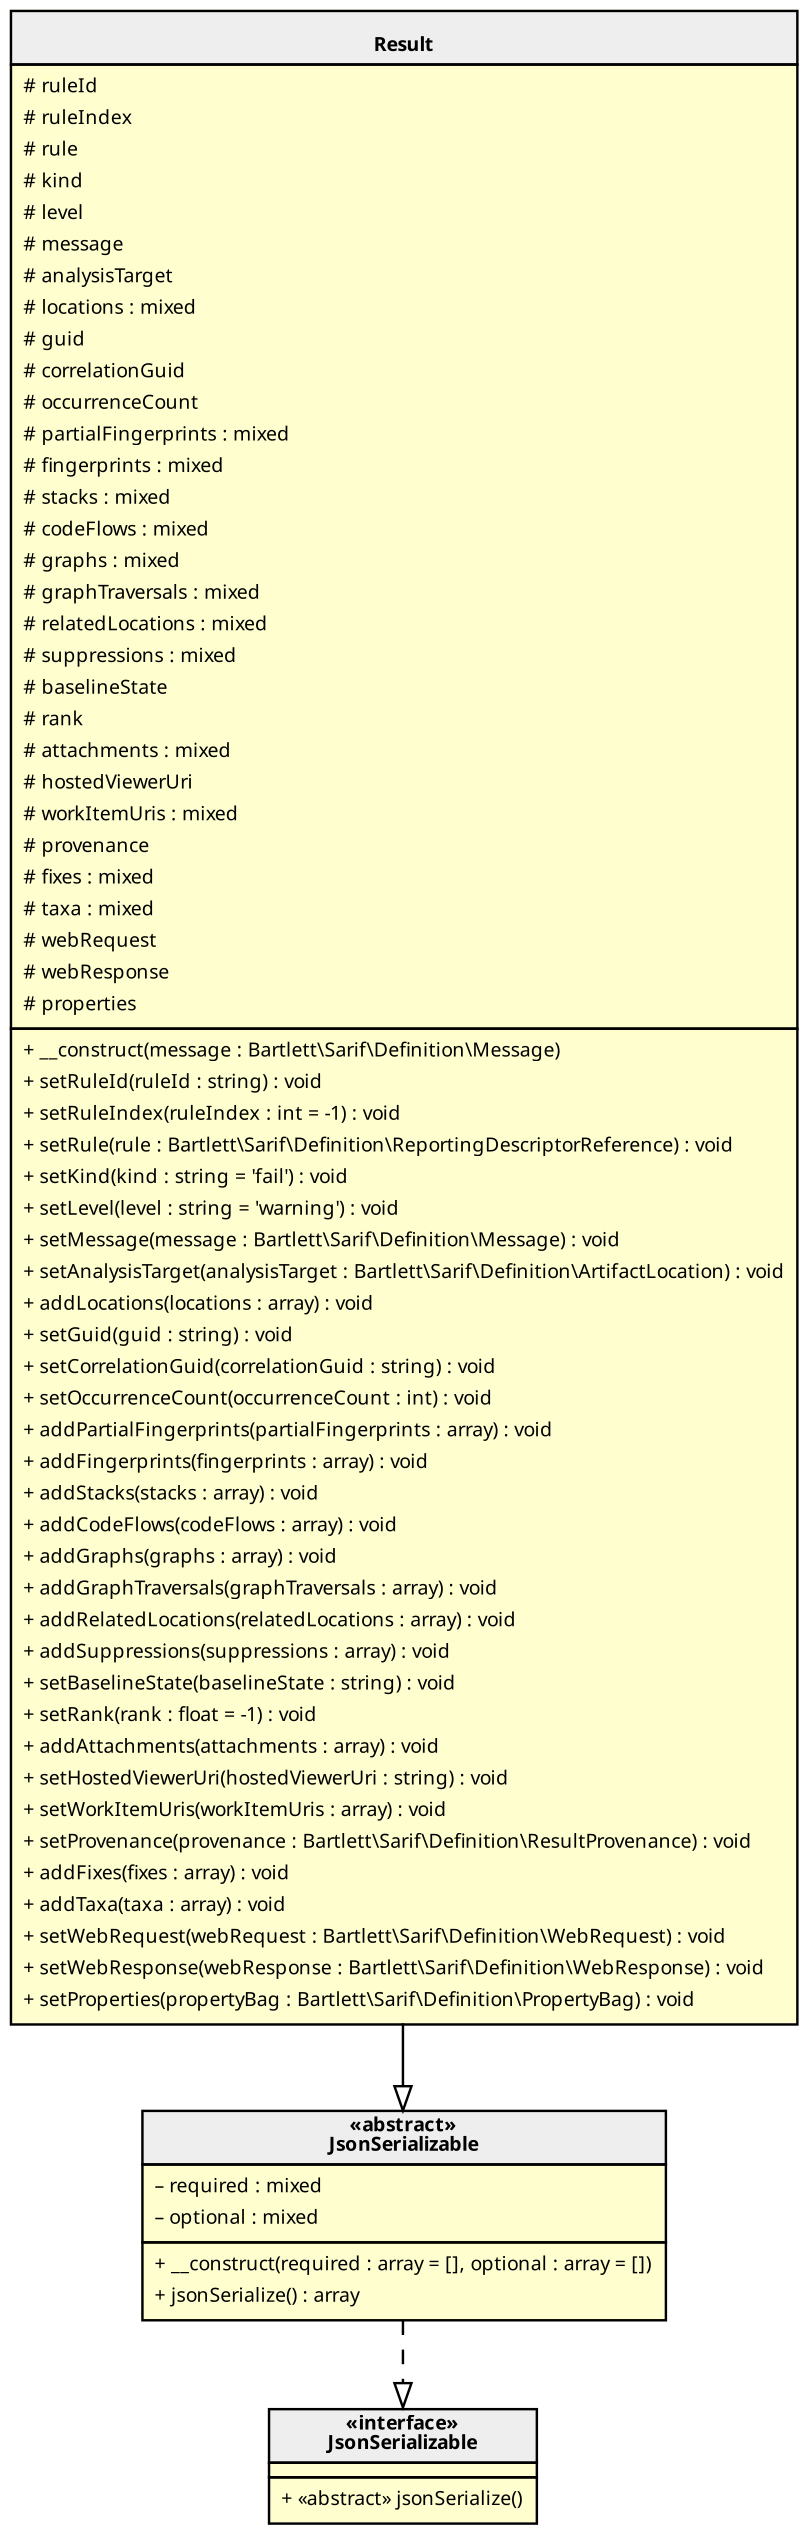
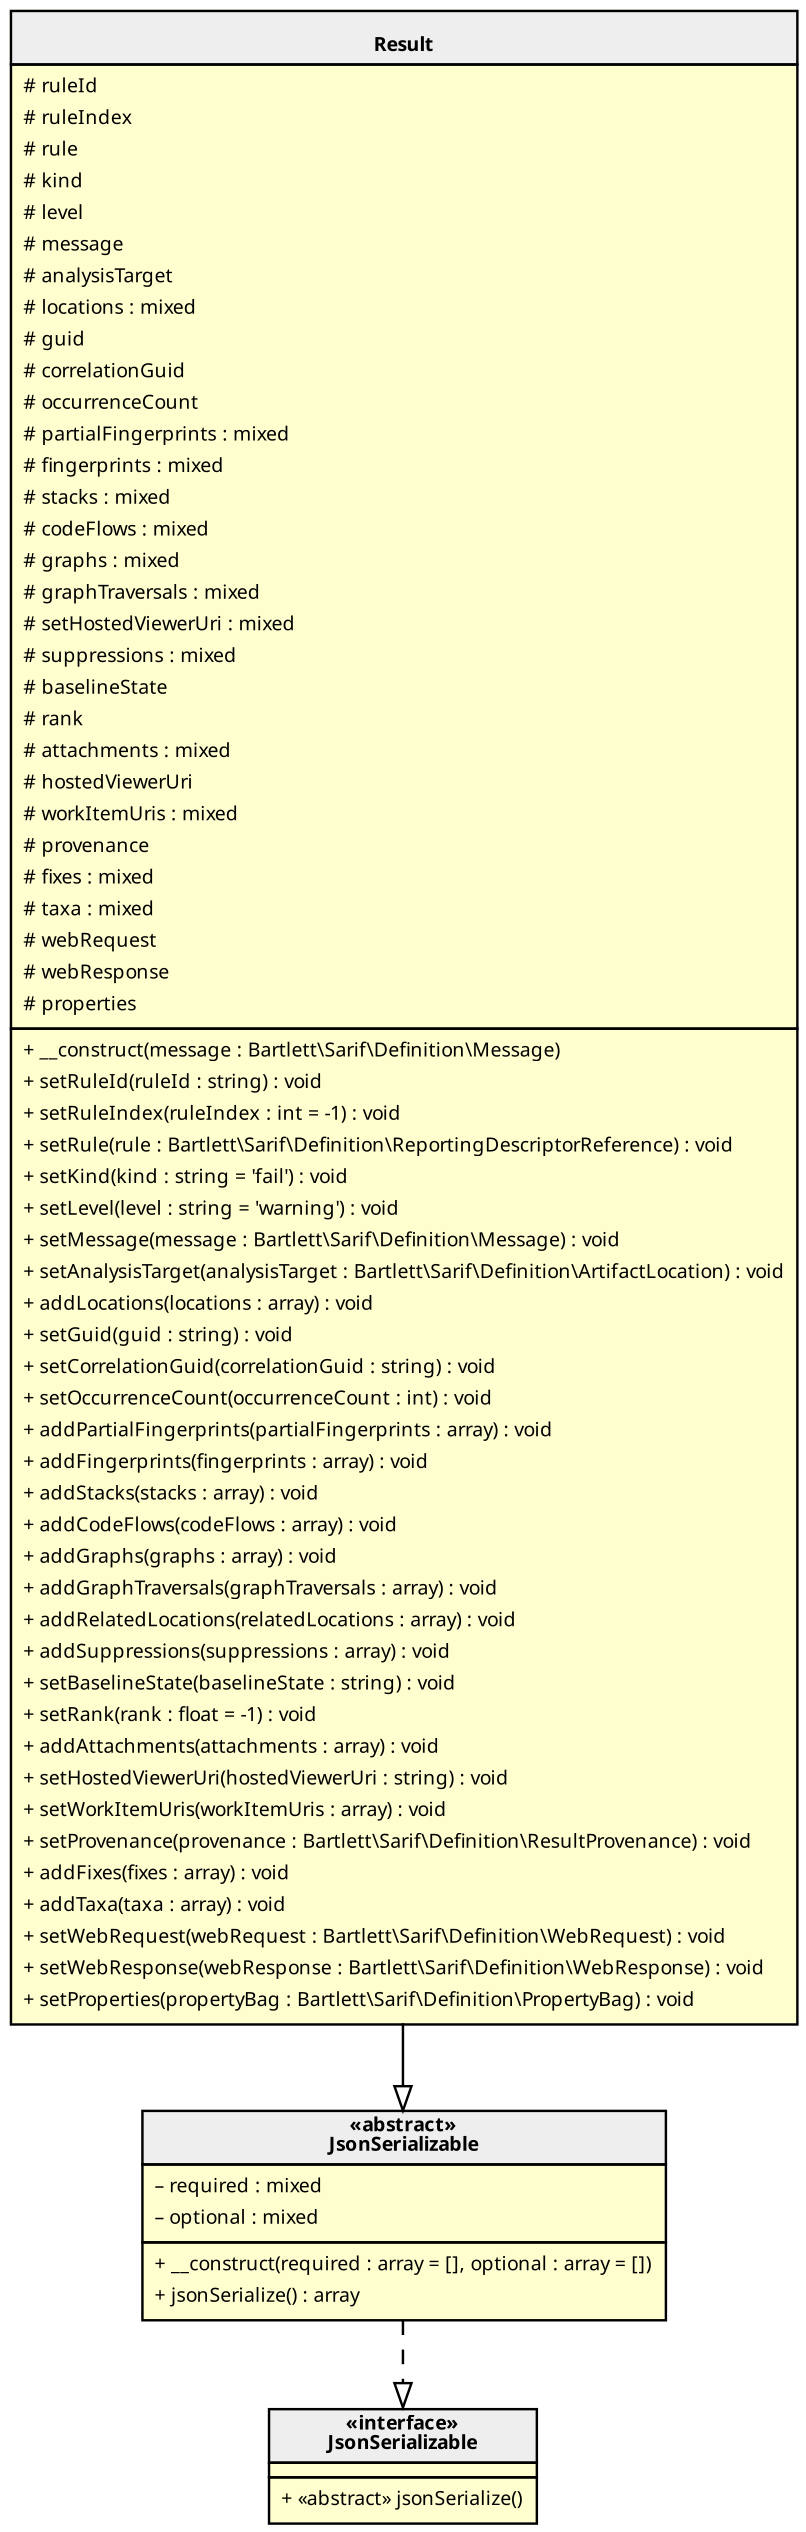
node "Result": text "# relatedLocations : mixed" -> "# setHostedViewerUri : mixed"
